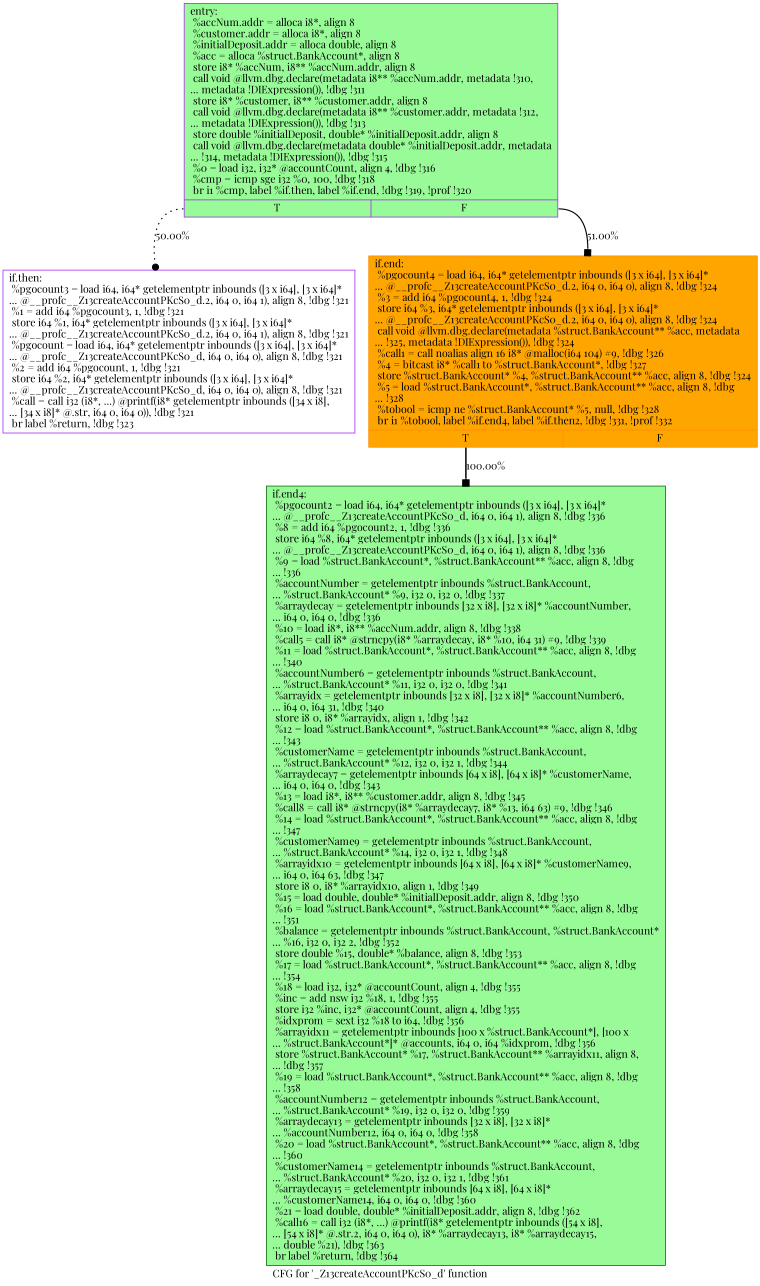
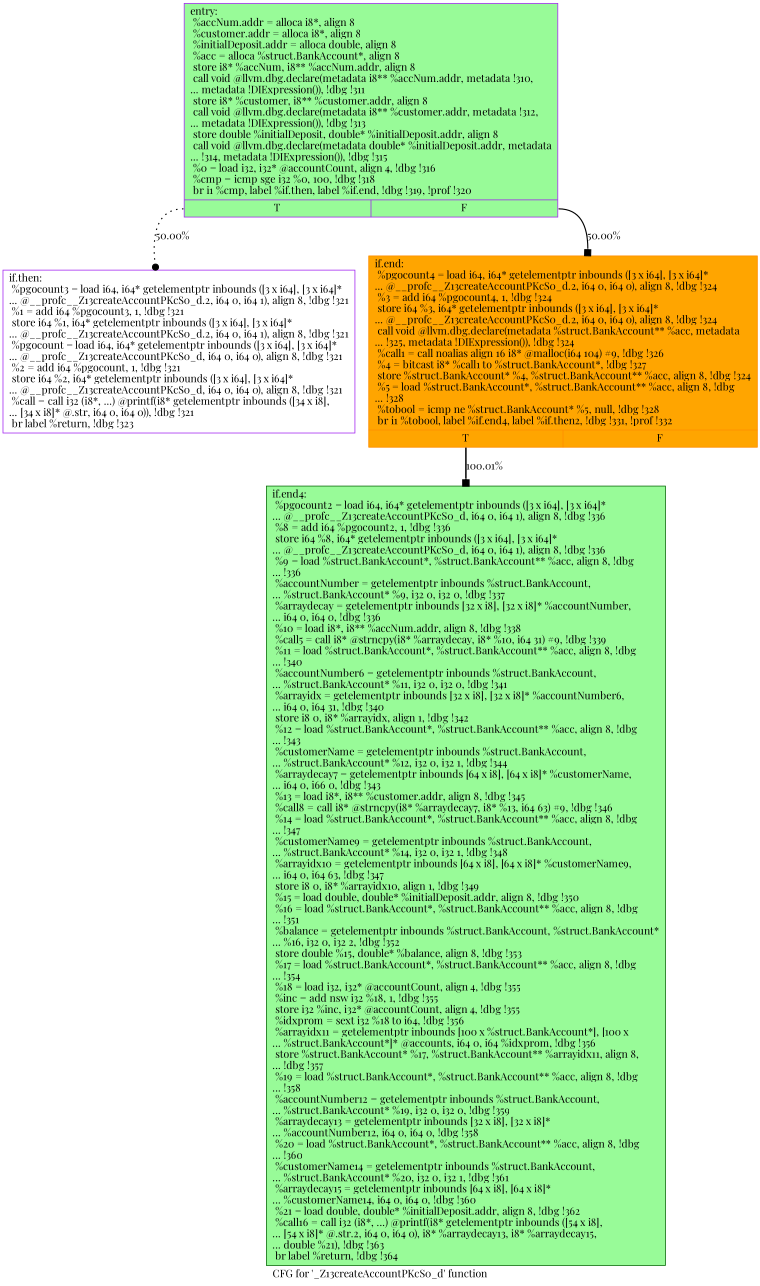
edge "entry:" -> "if.end:": label "51.00%" -> "50.00%"
edge "if.end:" -> "if.end4:": label "100.00%" -> "100.01%"
node "if.end4:": text "... i64 0, i64 0, !dbg !343" -> "... i64 0, i66 0, !dbg !343"
